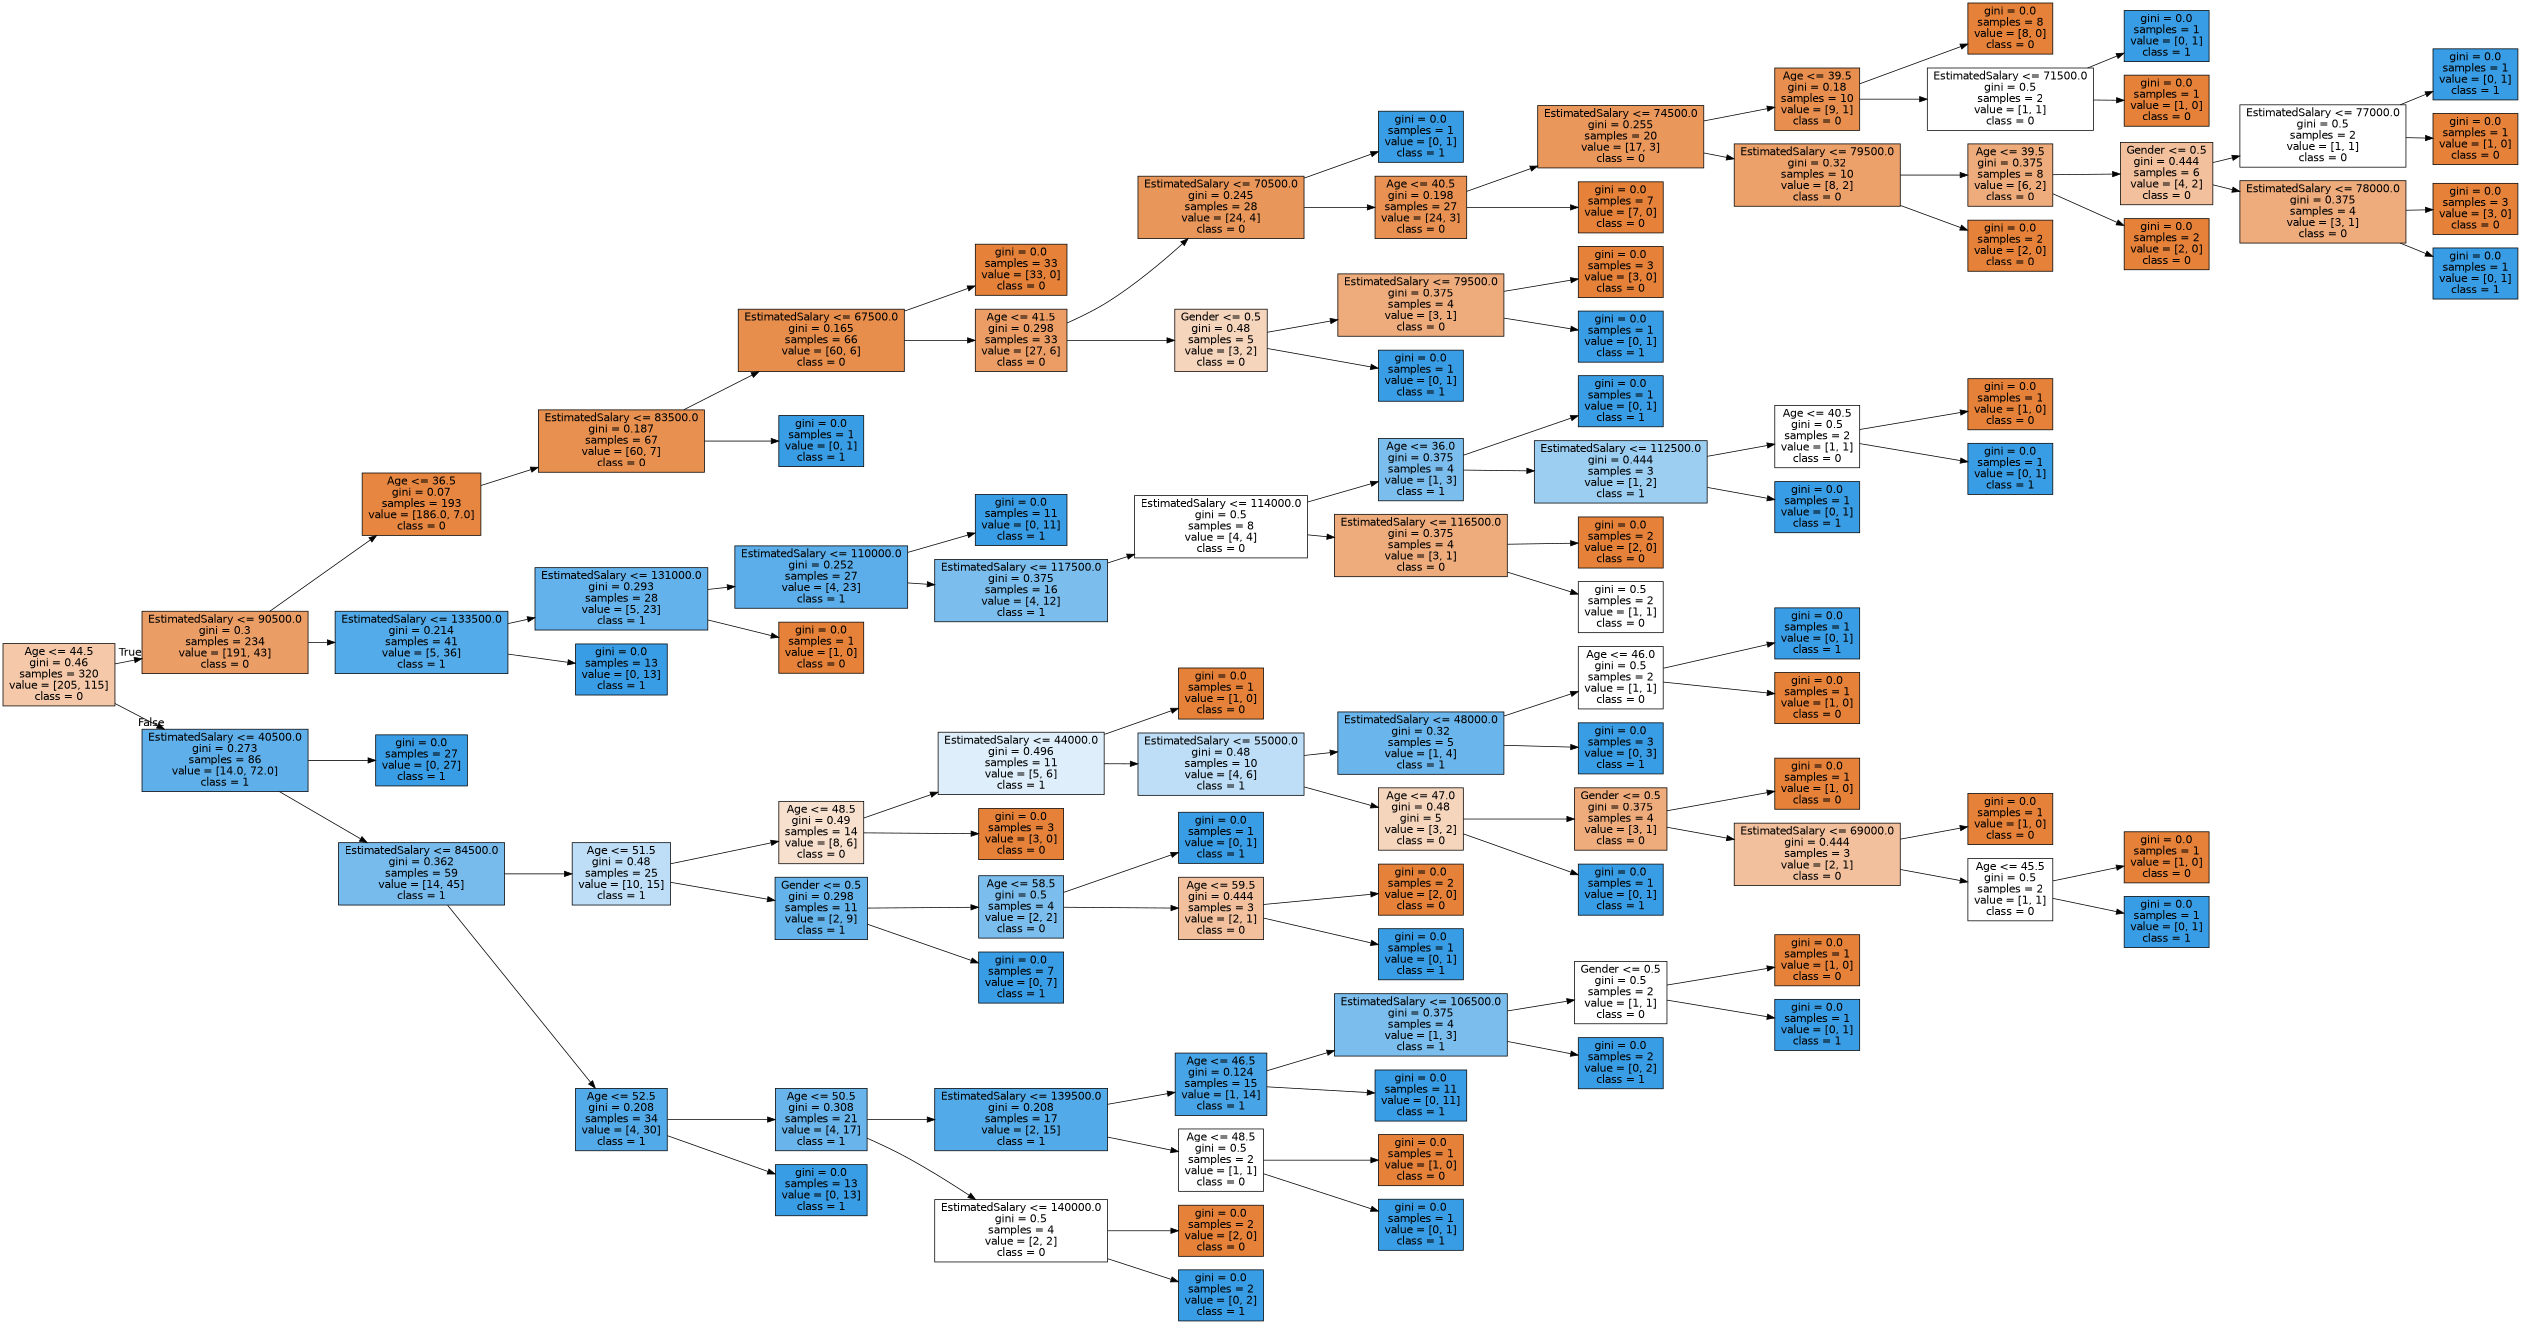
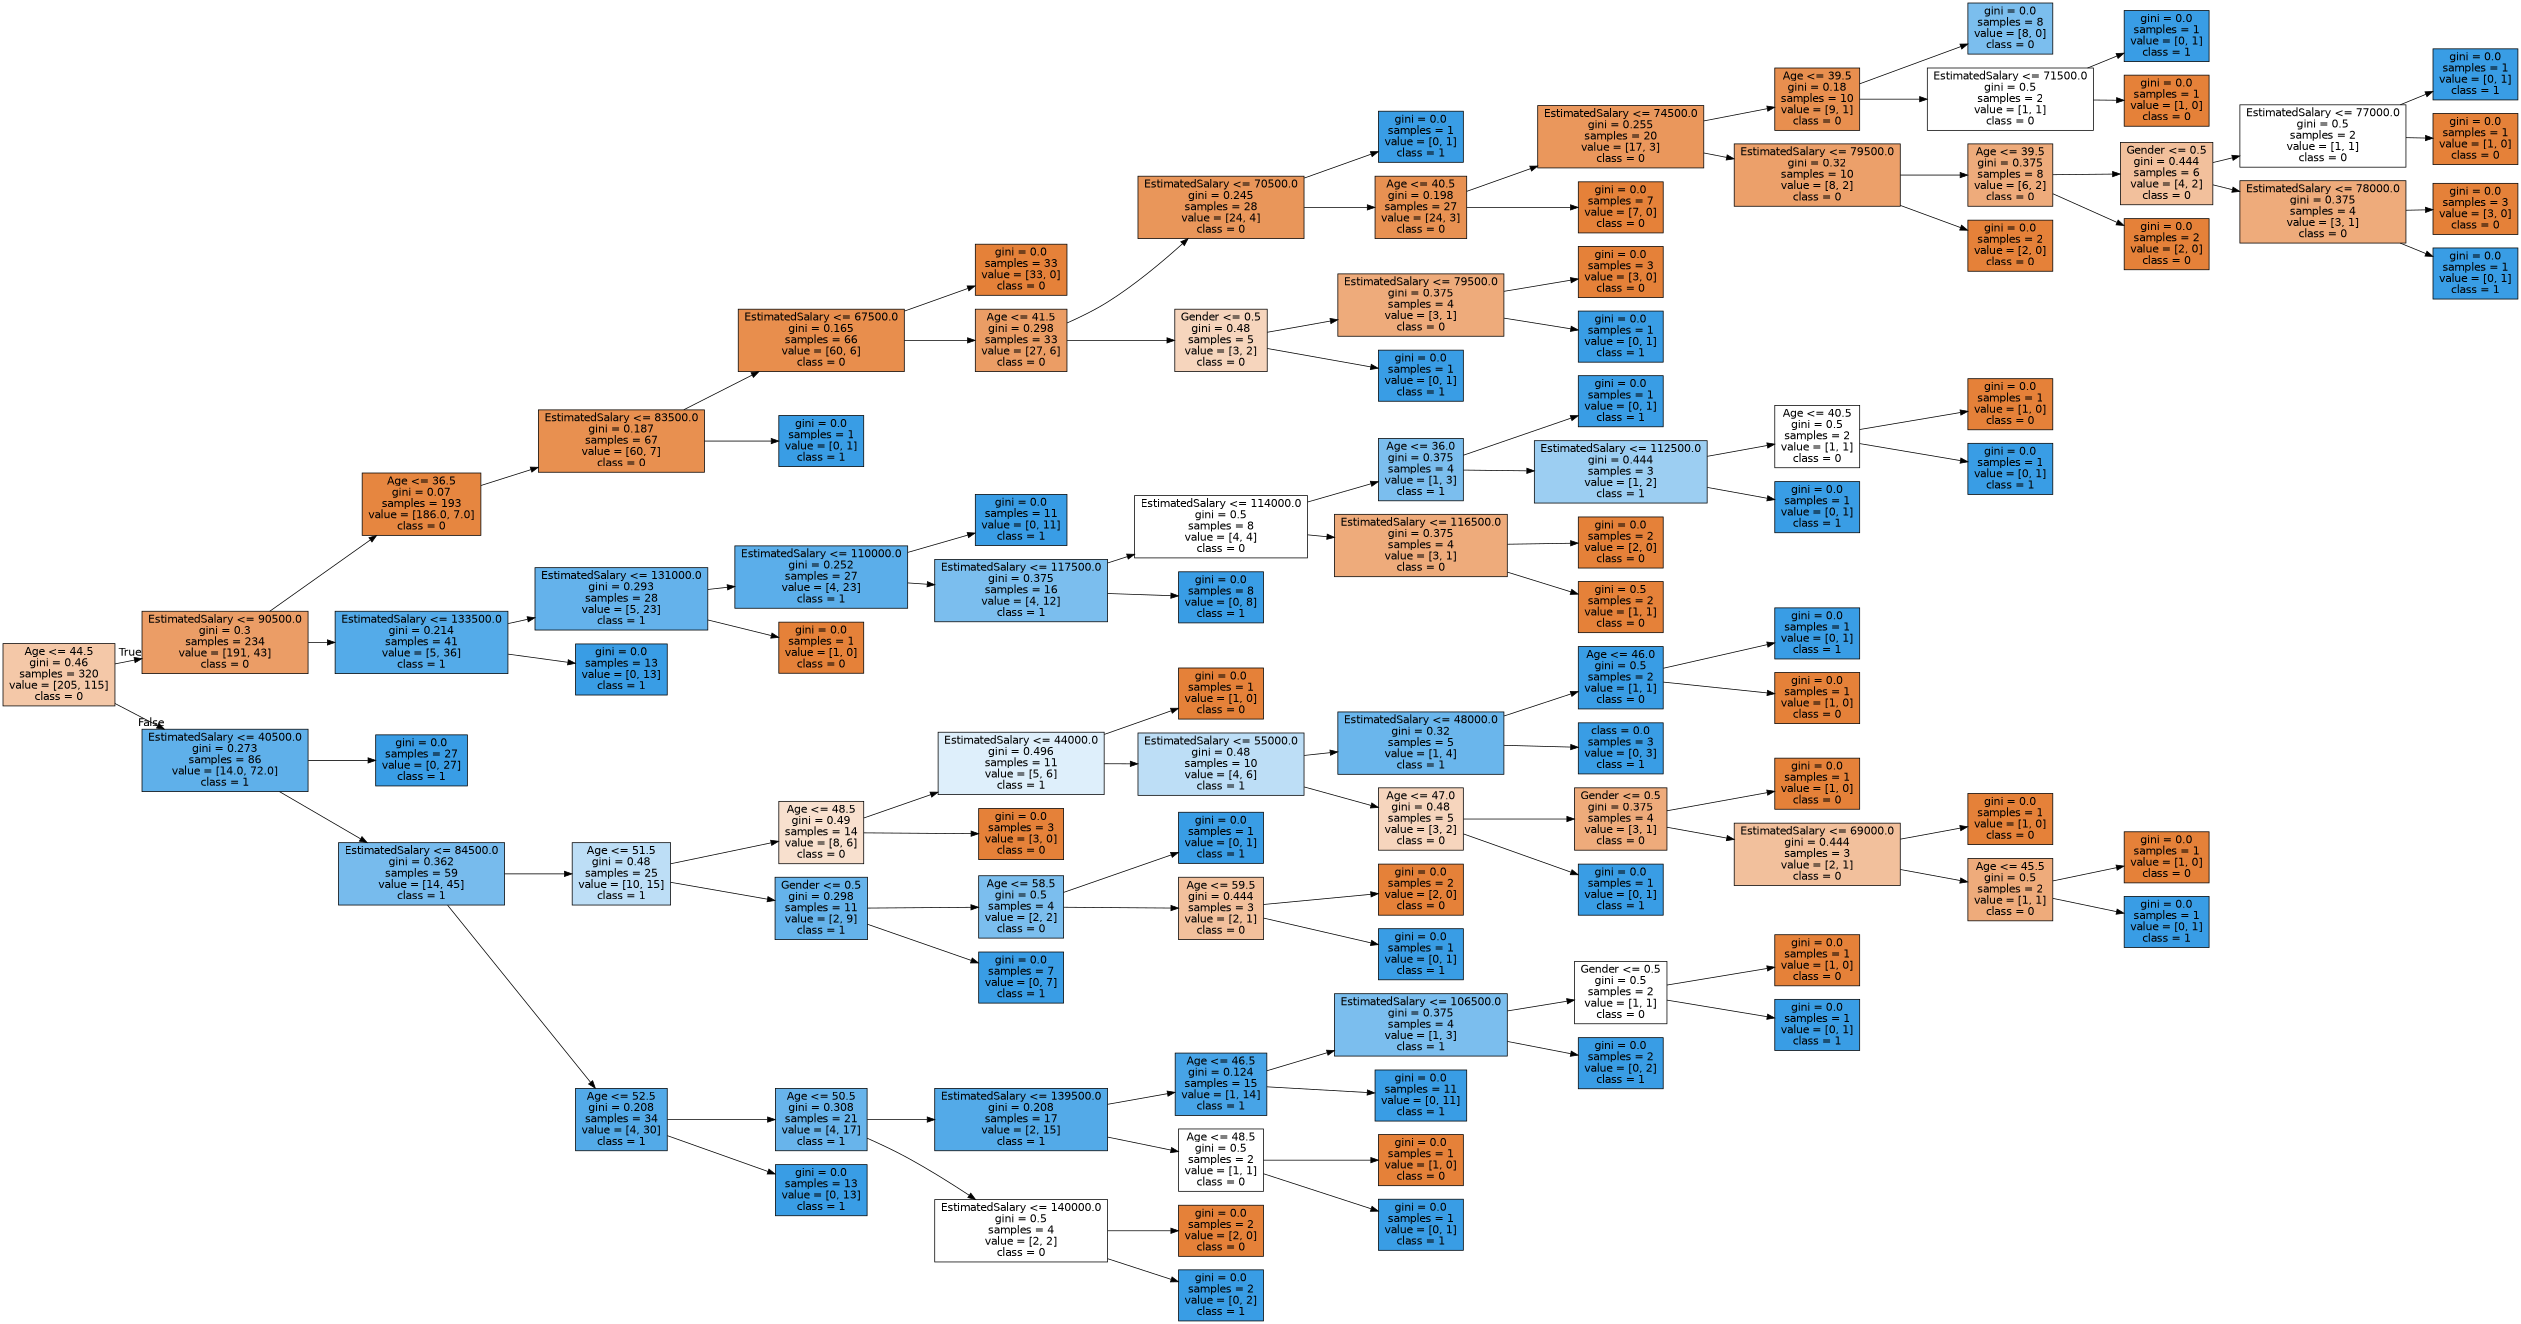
node "gini = 0.0 samples = 8 value = [8, 0] class = 0": fillcolor #e58139 -> #7bbeee
node "gini = 0.0 samples = 8 value = [0, 8] class = 1": added
node "gini = 0.5 samples = 2 value = [1, 1] class = 0": fillcolor #ffffff -> #e58139
node "Age <= 46.0 gini = 0.5 samples = 2 value = [1, 1] class = 0": fillcolor #ffffff -> #399de5
node "gini = 0.0 samples = 3 value = [0, 3] class = 1": label "gini = 0.0 samples = 3 value = [0, 3] class = 1" -> "class = 0.0 samples = 3 value = [0, 3] class = 1"
node "Age <= 47.0 gini = 0.48 gini = 5 value = [3, 2] class = 0": label "Age <= 47.0 gini = 0.48 gini = 5 value = [3, 2] class = 0" -> "Age <= 47.0 gini = 0.48 samples = 5 value = [3, 2] class = 0"
node "Age <= 45.5 gini = 0.5 samples = 2 value = [1, 1] class = 0": fillcolor #ffffff -> #eeab7b
